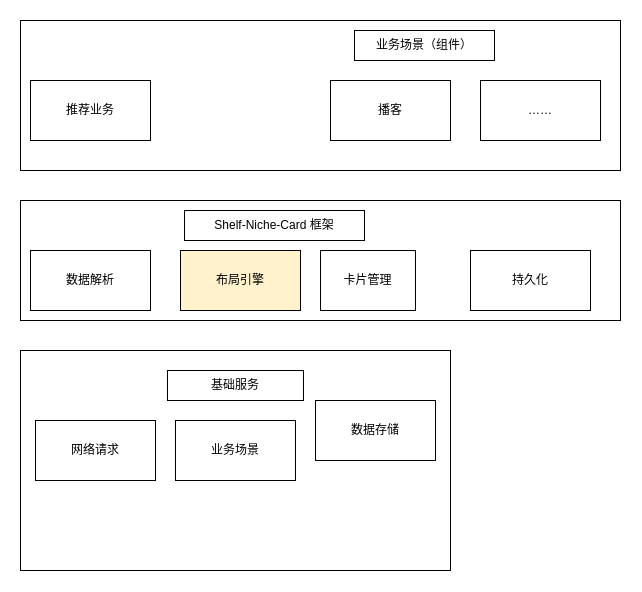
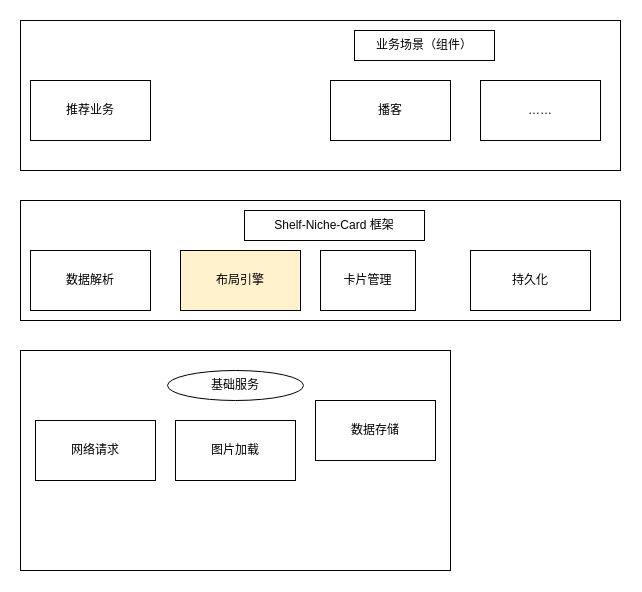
node "Shelf-Niche-Card 框架": moved (275, 226) -> (335, 226)
node "基础服务": shape rectangle -> ellipse
node "业务场景": label "业务场景" -> "图片加载"
